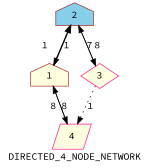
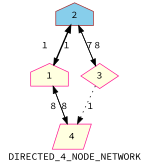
node "1": color brown -> deeppink
